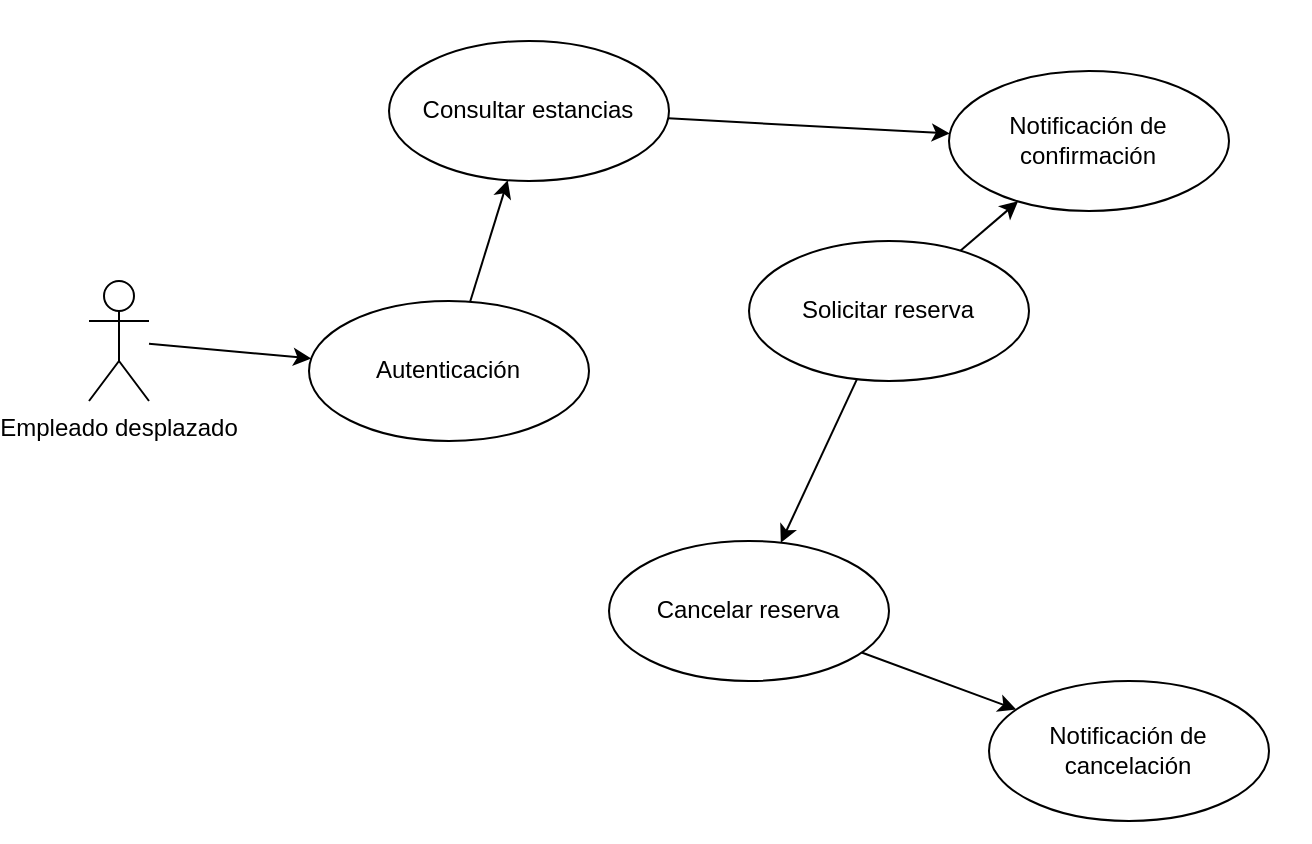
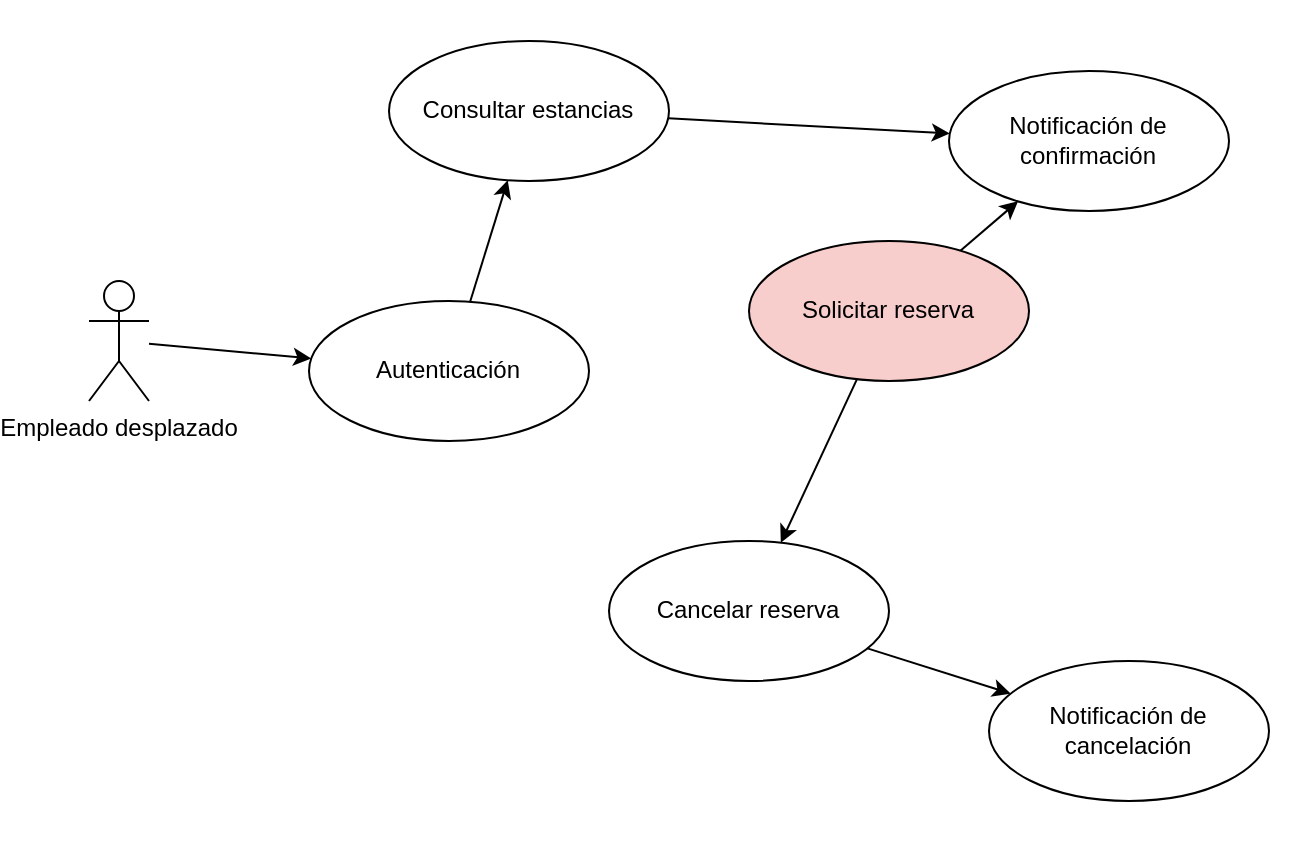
node "Solicitar reserva": fillcolor #ffffff -> #f8cecc
node "Notificación de cancelación": moved (1129, 751) -> (1129, 731)
